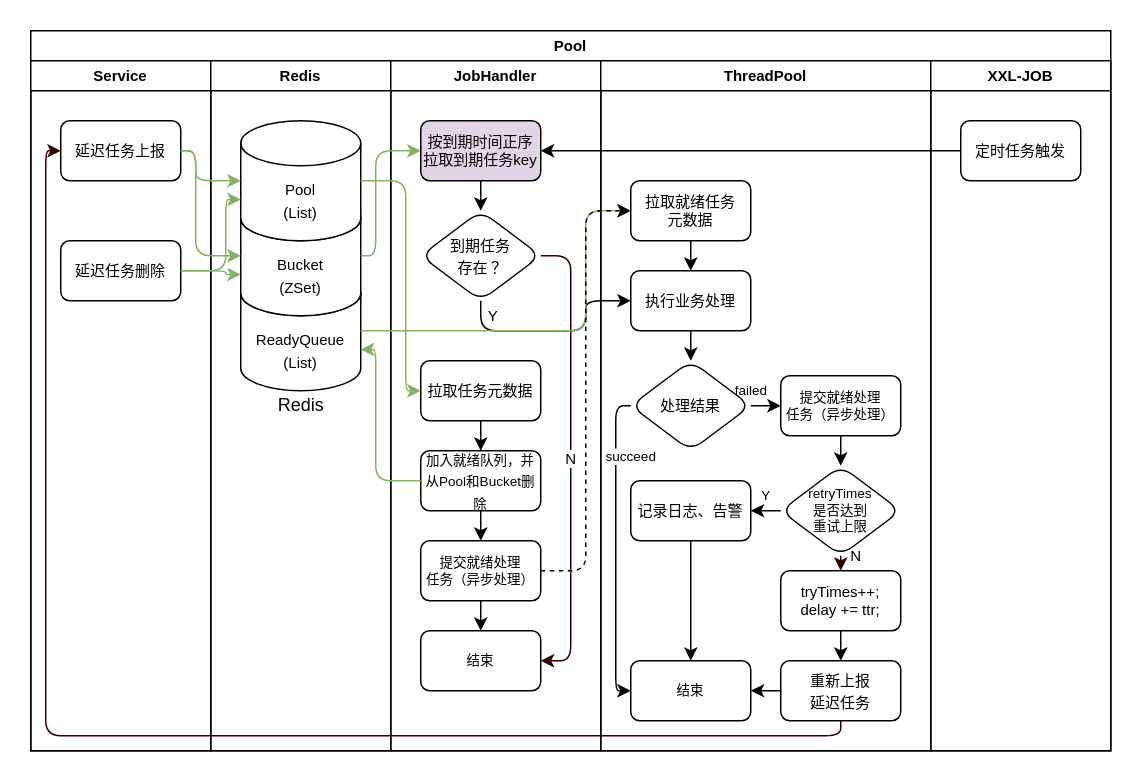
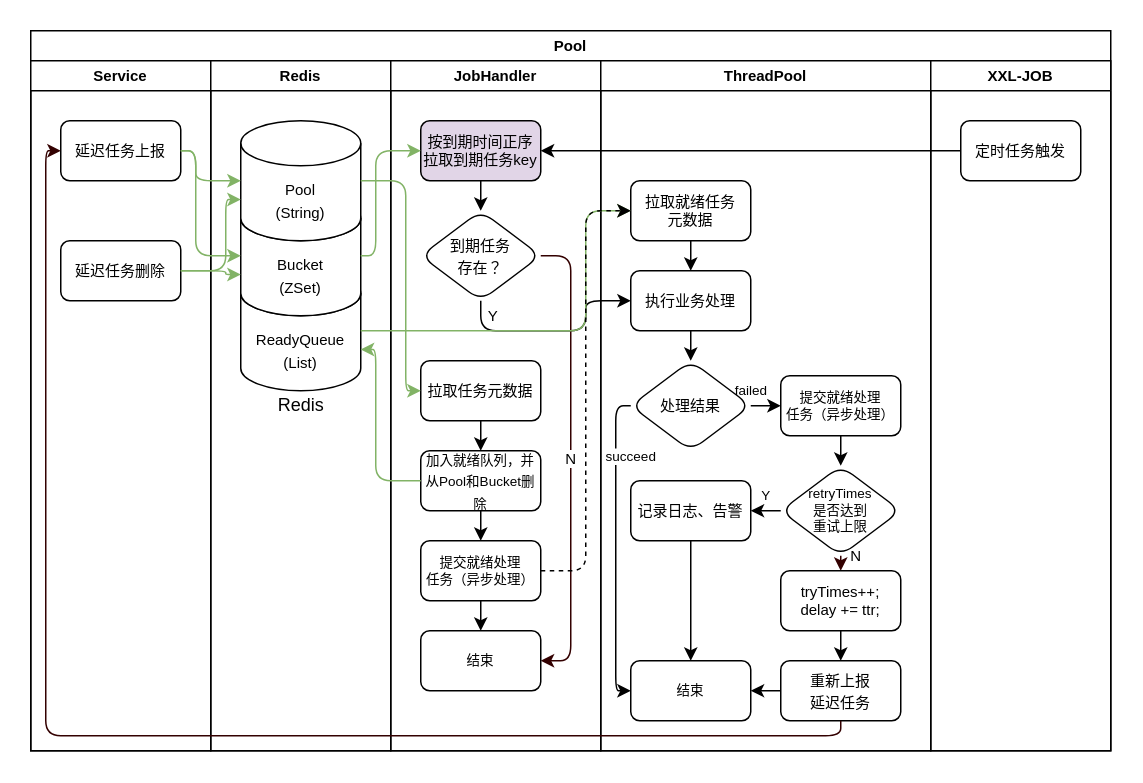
node "Pool (List)": label "Pool (List)" -> "Pool (String)"
